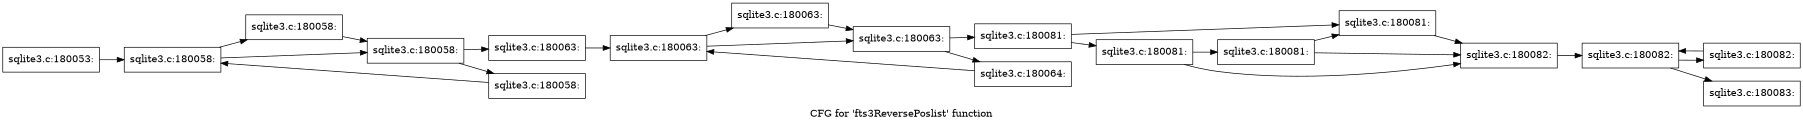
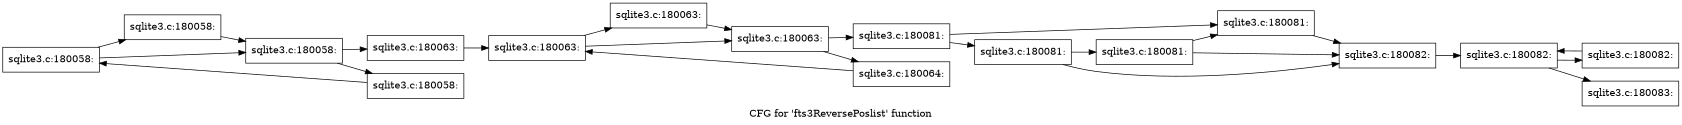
node "sqlite3.c:180053:": removed
